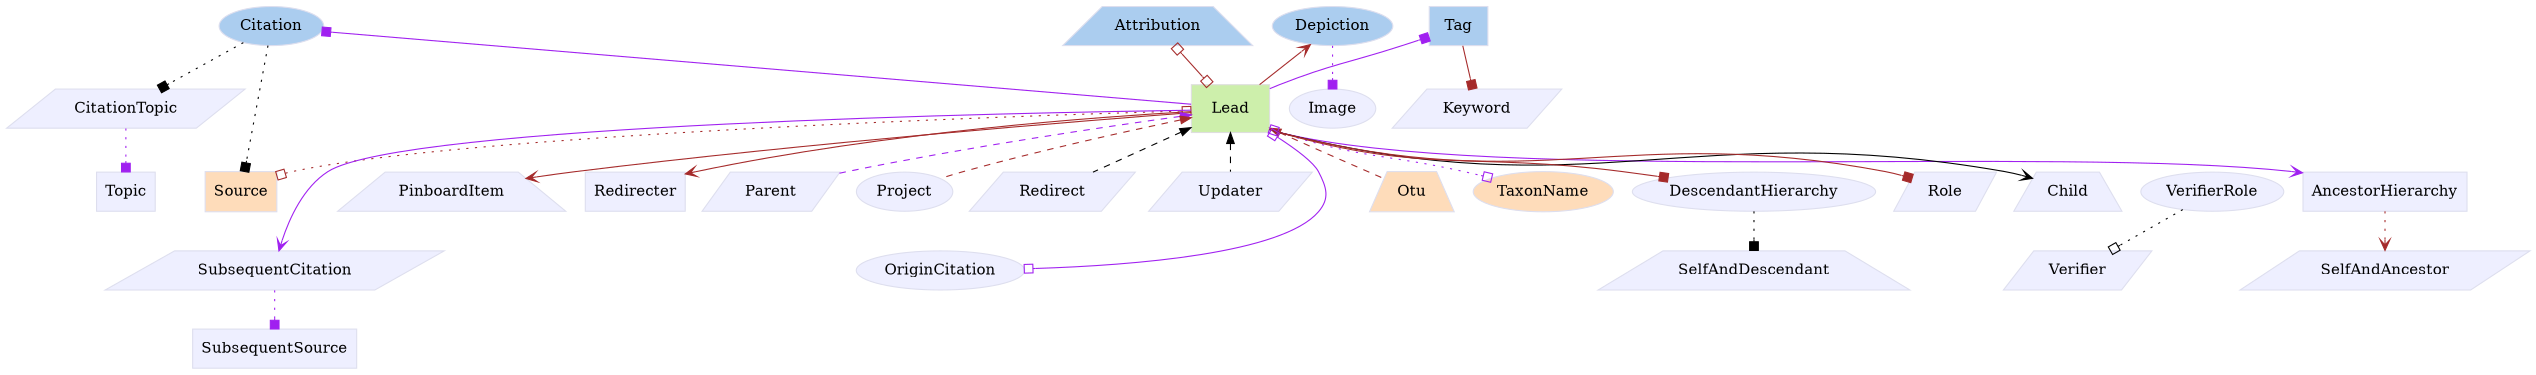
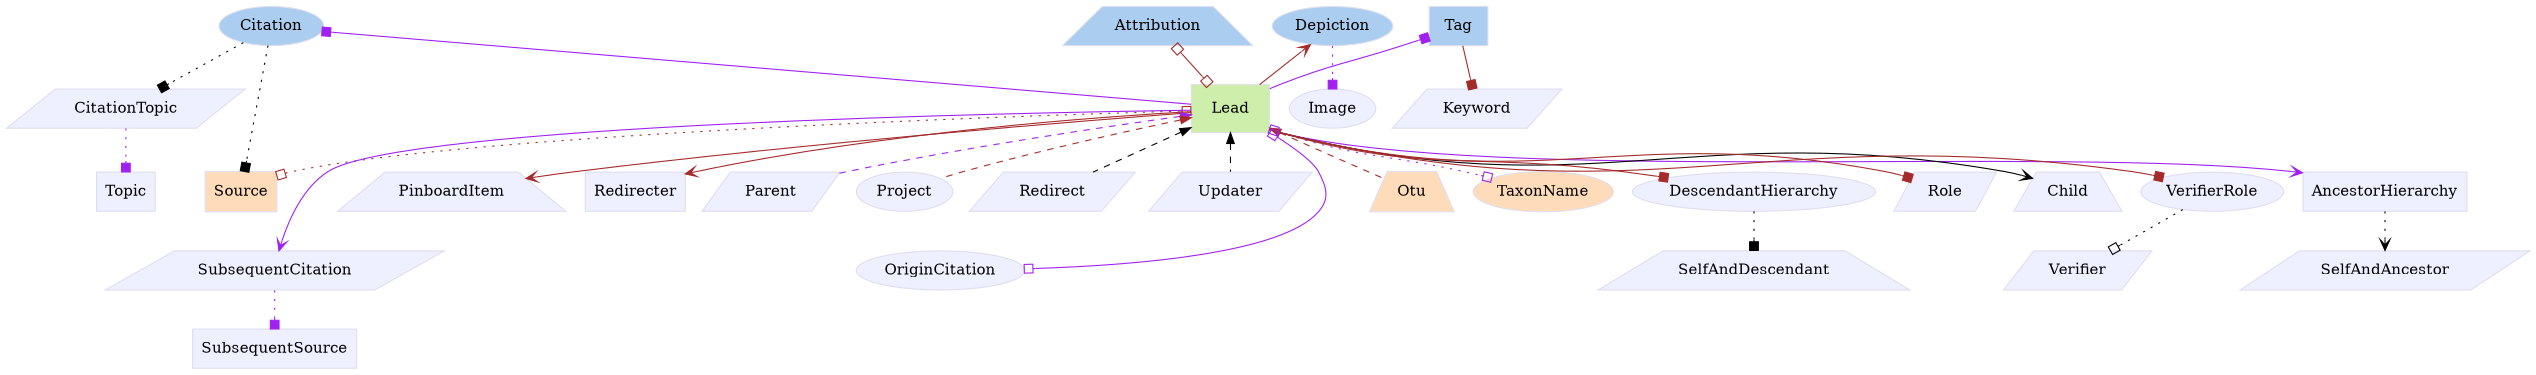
edge "Lead" -> "VerifierRole": added
edge "AncestorHierarchy" -> "SelfAndAncestor": color brown -> black
